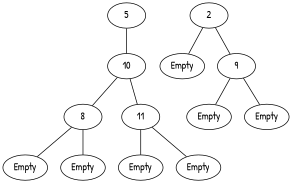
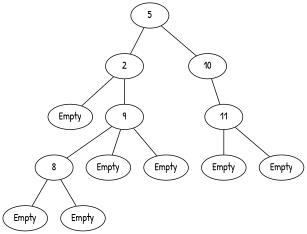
edge "5" -- "2": added
edge "10" -- "8": now "9" -- "8"
